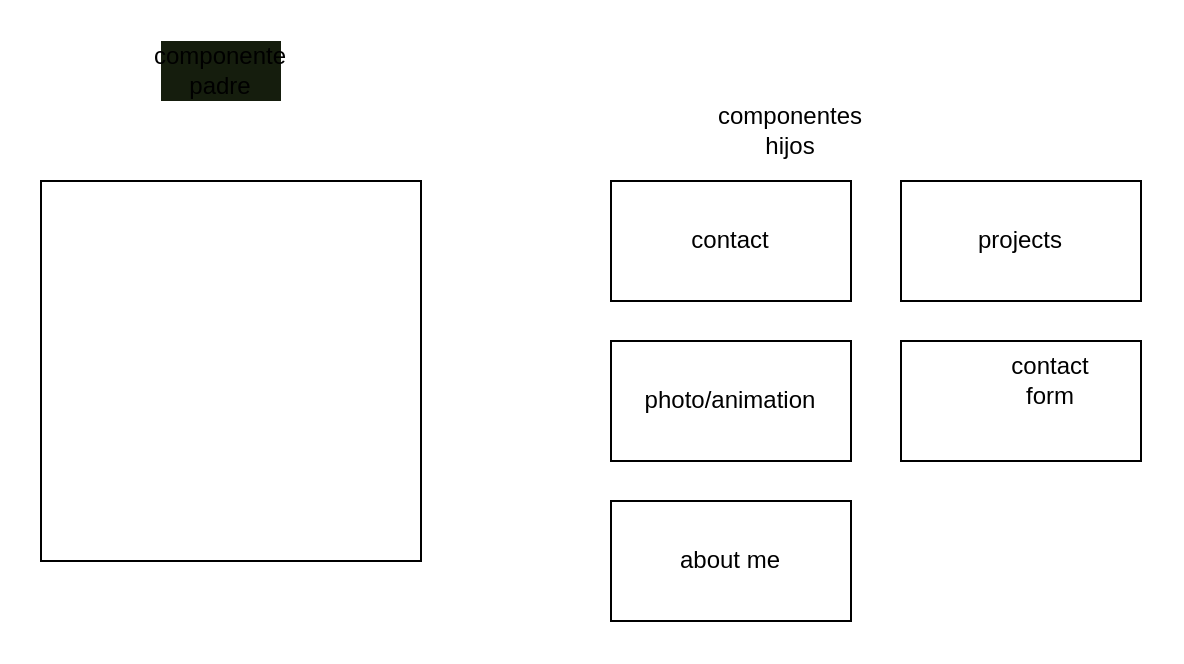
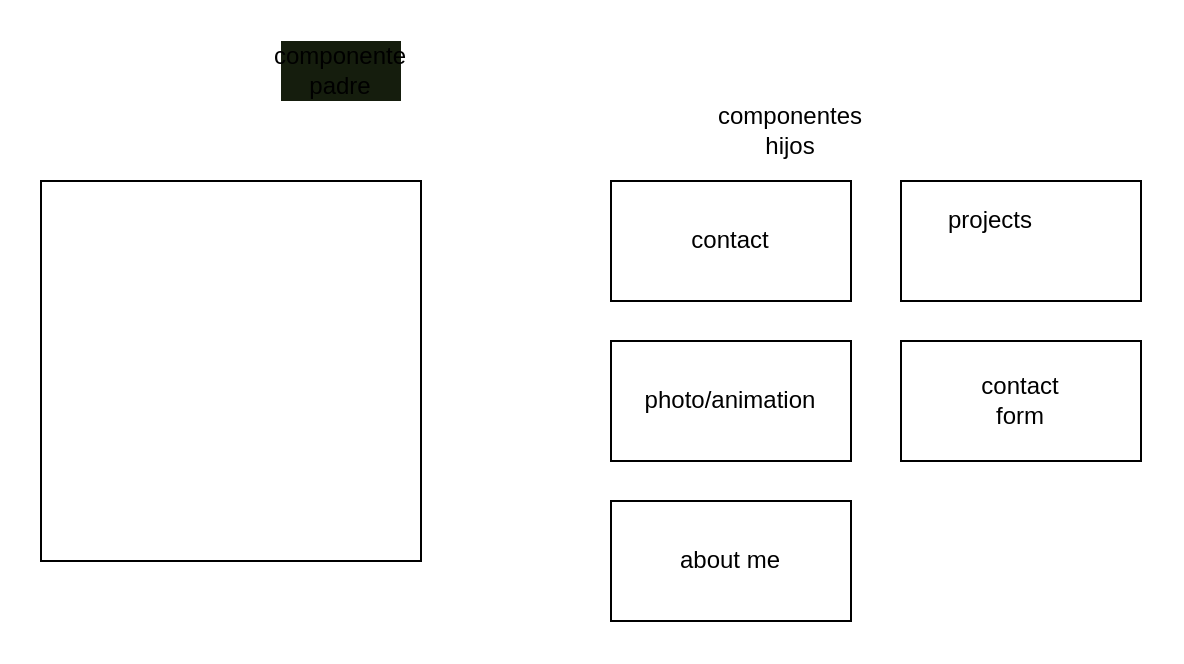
node "componente padre": moved (221, 71) -> (341, 71)
node "projects": moved (1021, 241) -> (991, 221)
node "contact form": moved (1051, 381) -> (1021, 401)
